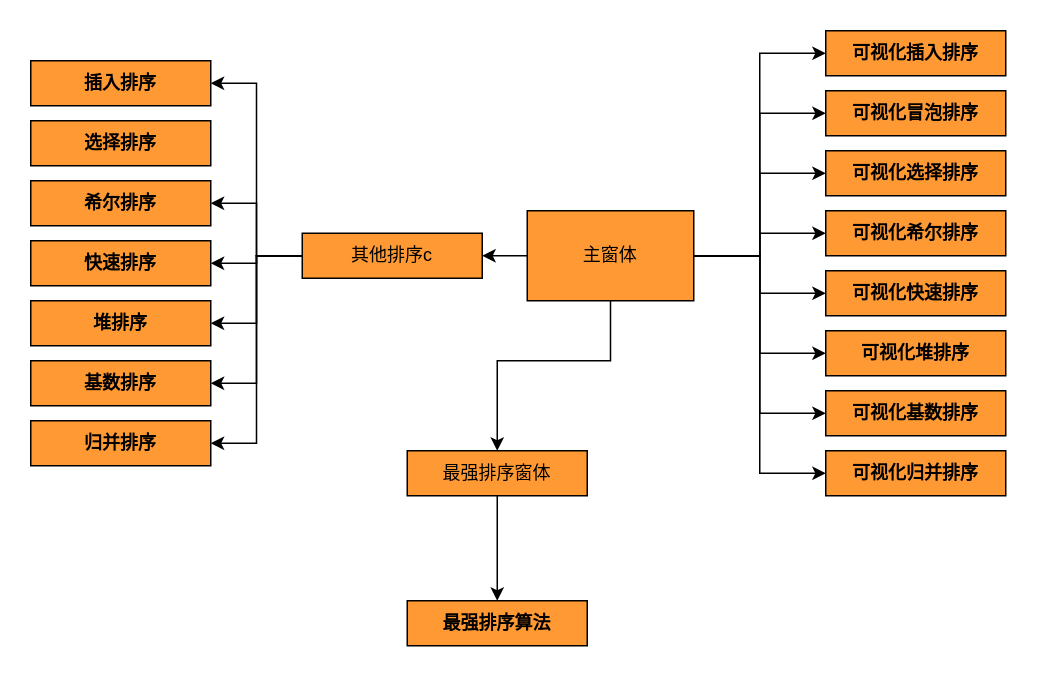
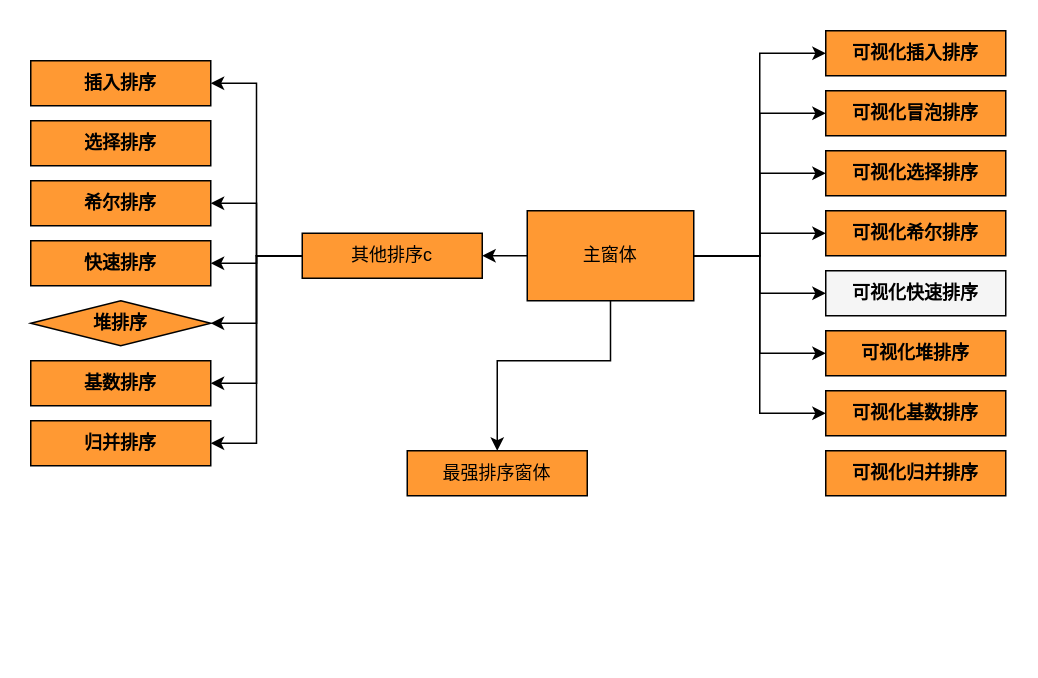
node "可视化快速排序": fillcolor #ff9933 -> #f5f5f5
node "堆排序": shape rectangle -> diamond
edge "主窗体" -> "可视化归并排序": removed
edge "最强排序窗体" -> "最强排序算法": removed
node "最强排序算法": removed
